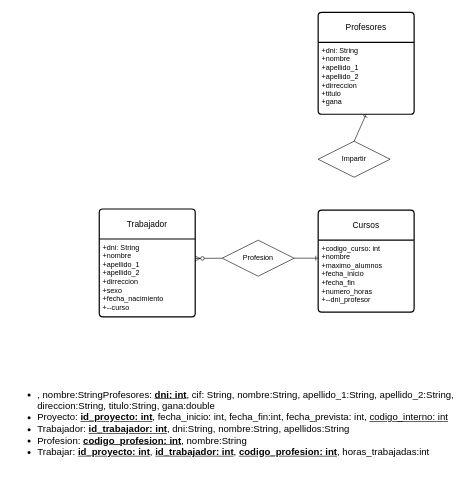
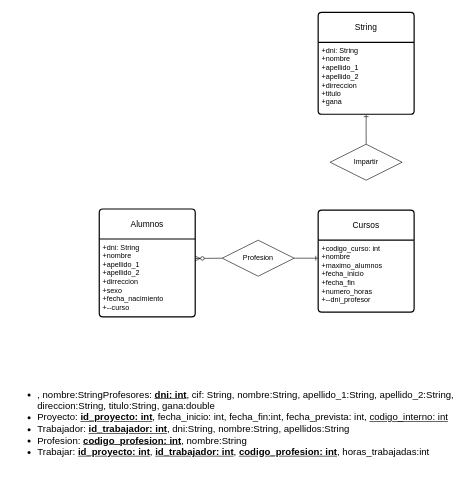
node "Profesores": label "Profesores" -> "String"
node "Impartir": moved (354, 159) -> (366, 162)
node "Trabajador": label "Trabajador" -> "Alumnos"
